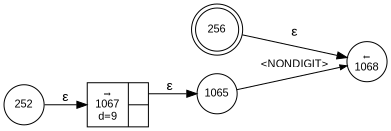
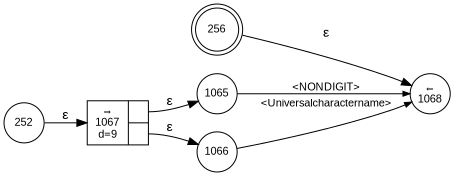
node "1066": added
